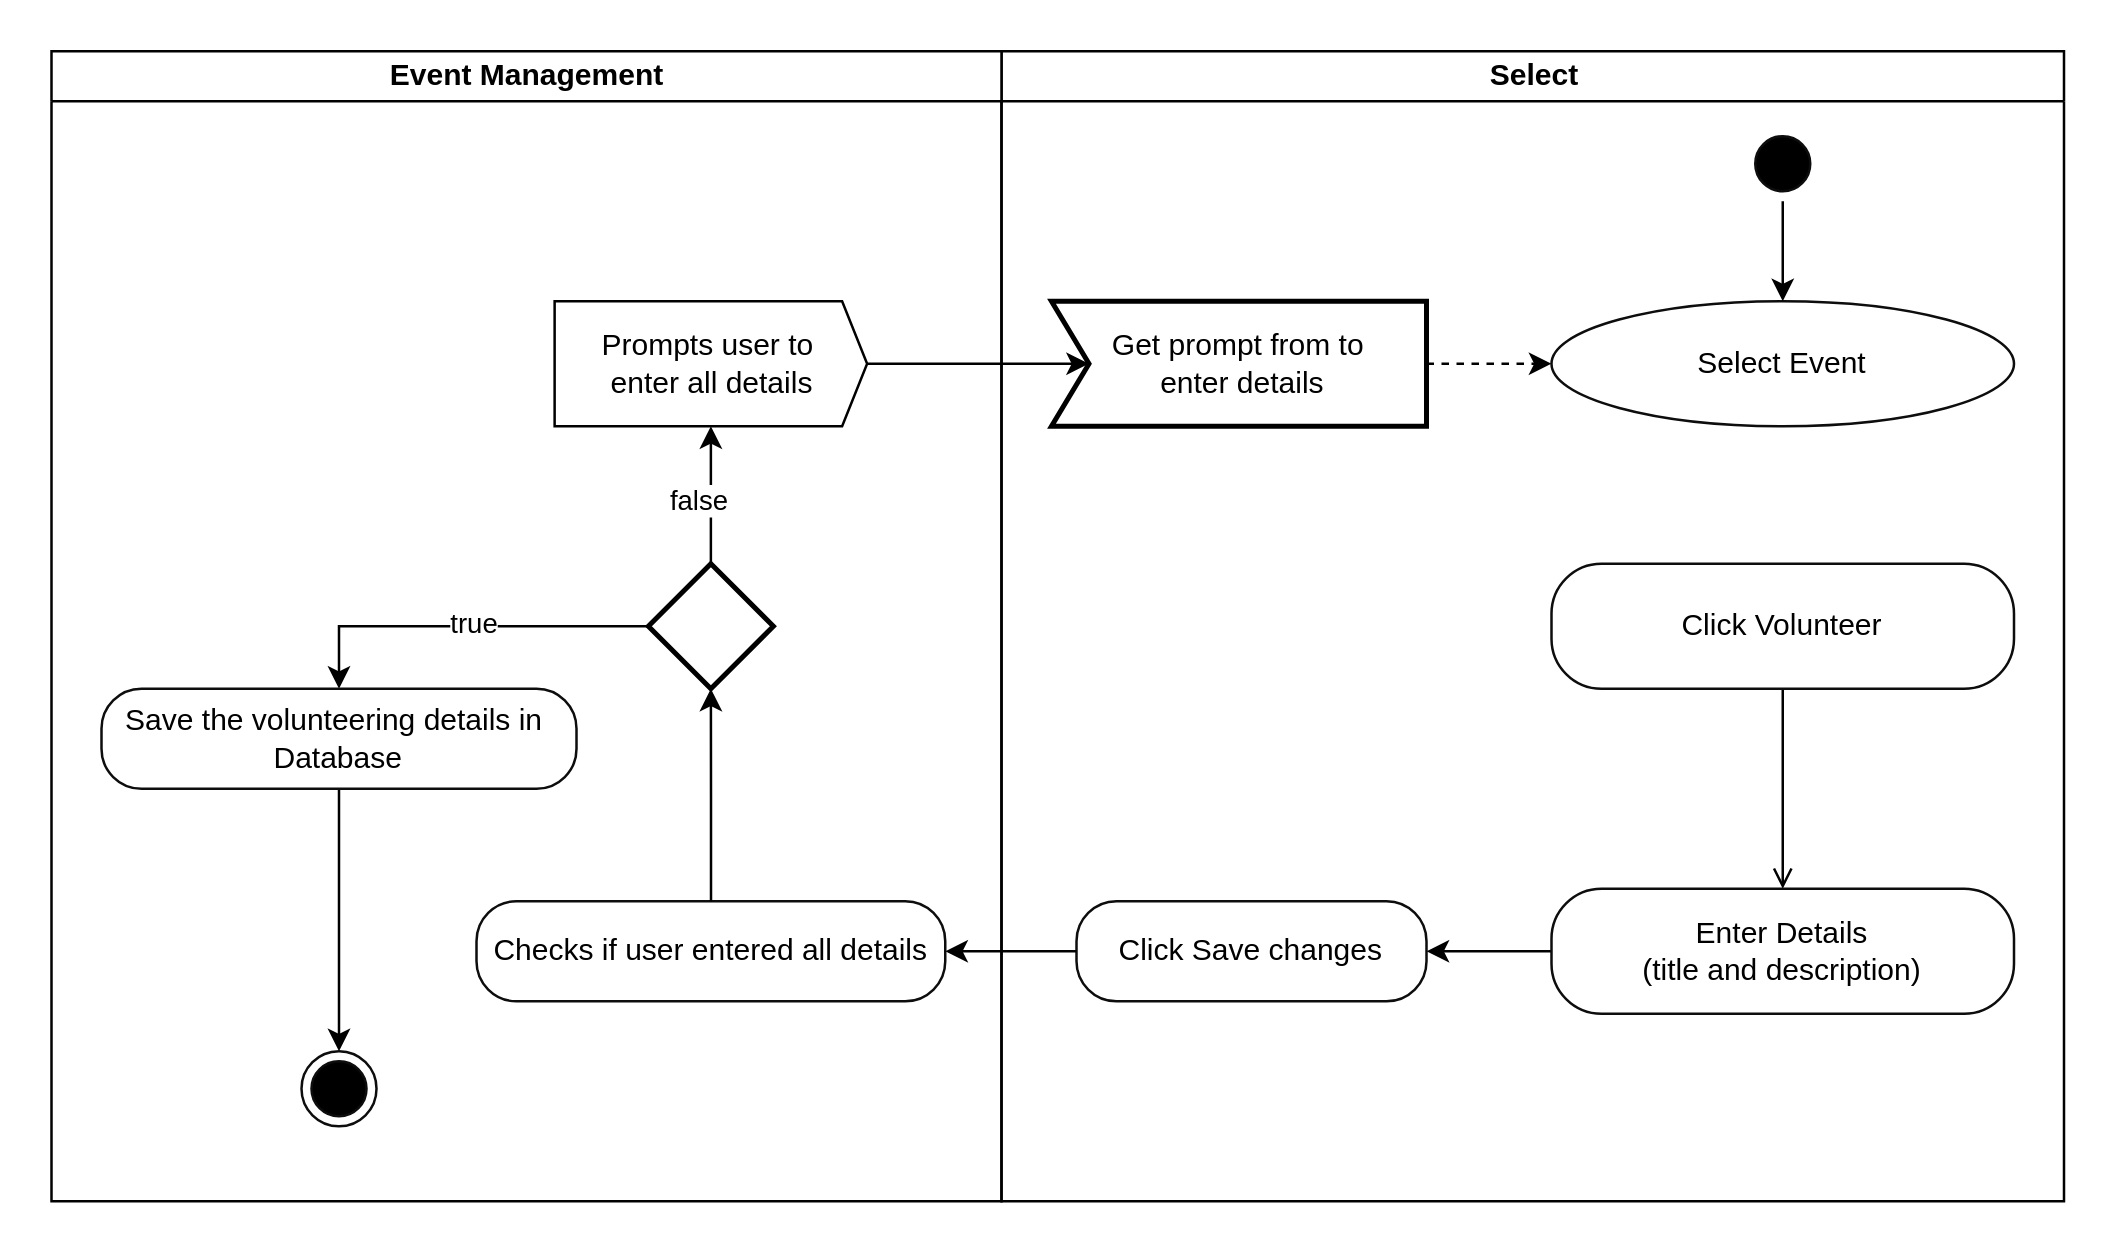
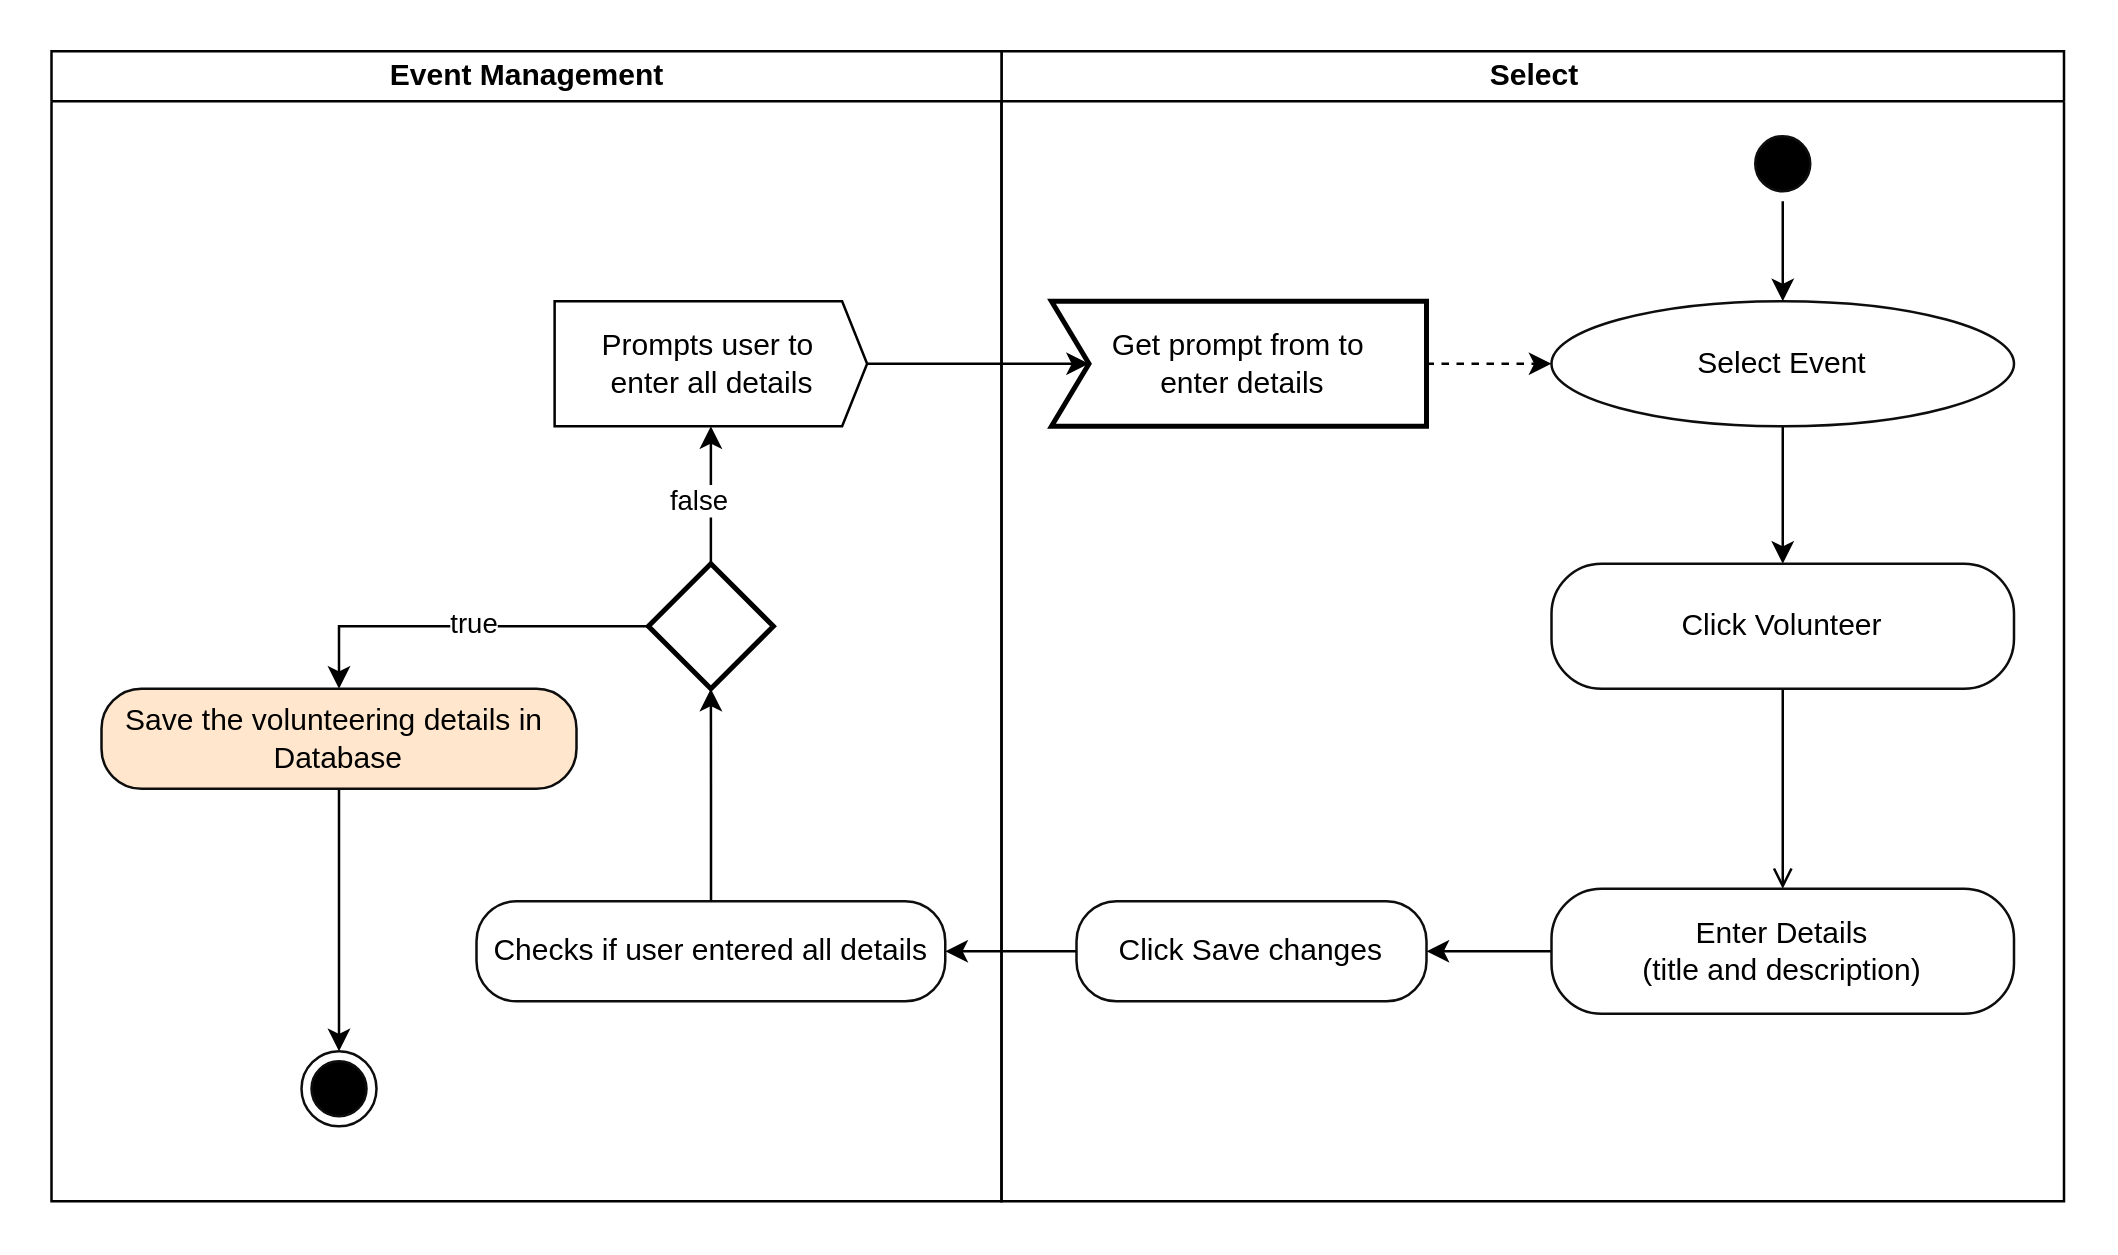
edge "Select Event" -> "Click Volunteer": added
node "Save the volunteering details in Database": fillcolor #ffffff -> #ffe6cc
